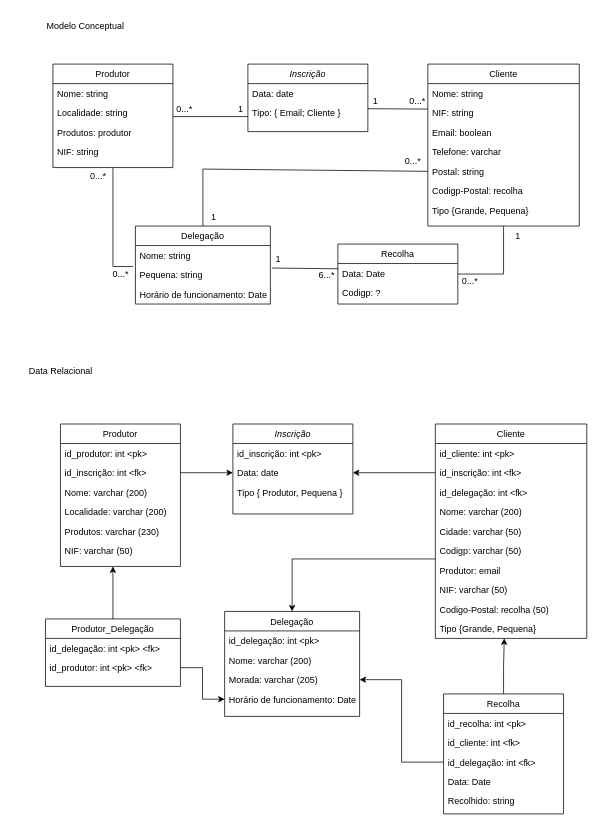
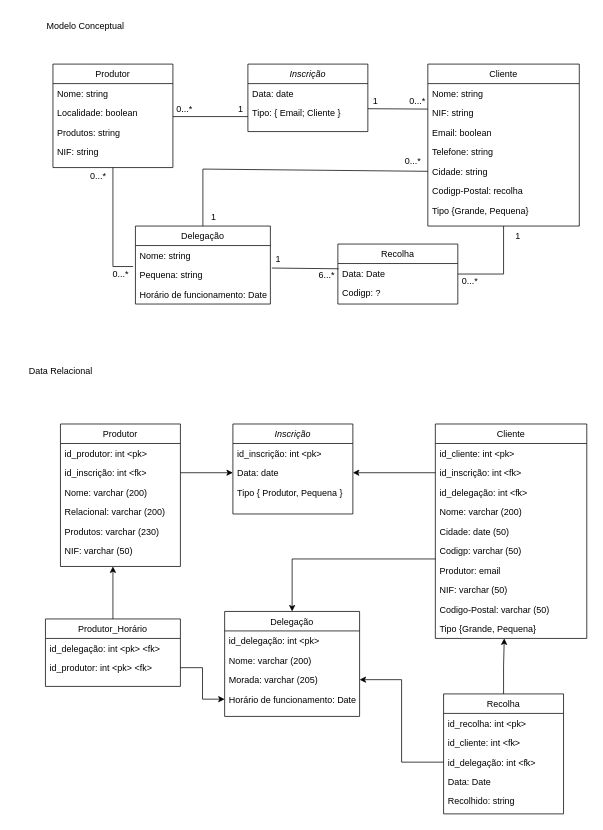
node "Localidade: string": label "Localidade: string" -> "Localidade: boolean"
node "Produtos: produtor": label "Produtos: produtor" -> "Produtos: string"
node "Telefone: varchar": label "Telefone: varchar" -> "Telefone: string"
node "Postal: string": label "Postal: string" -> "Cidade: string"
node "Localidade: varchar (200)": label "Localidade: varchar (200)" -> "Relacional: varchar (200)"
node "Cidade: varchar (50)": label "Cidade: varchar (50)" -> "Cidade: date (50)"
node "Codigo-Postal: recolha (50)": label "Codigo-Postal: recolha (50)" -> "Codigo-Postal: varchar (50)"
node "Produtor_Delegação": label "Produtor_Delegação" -> "Produtor_Horário"
